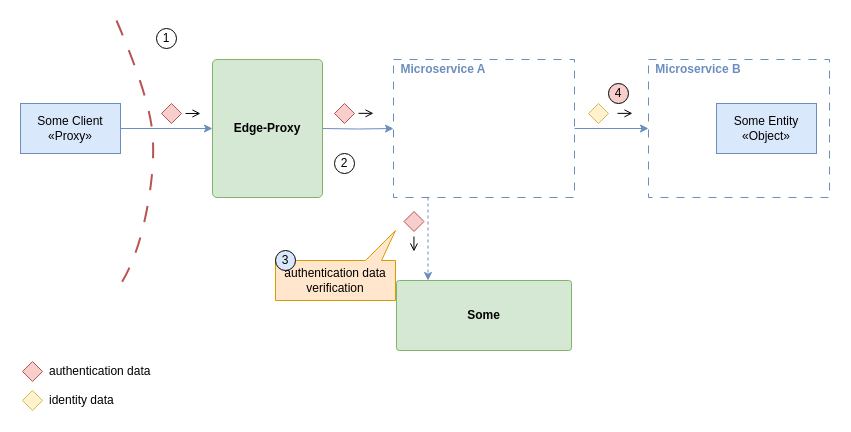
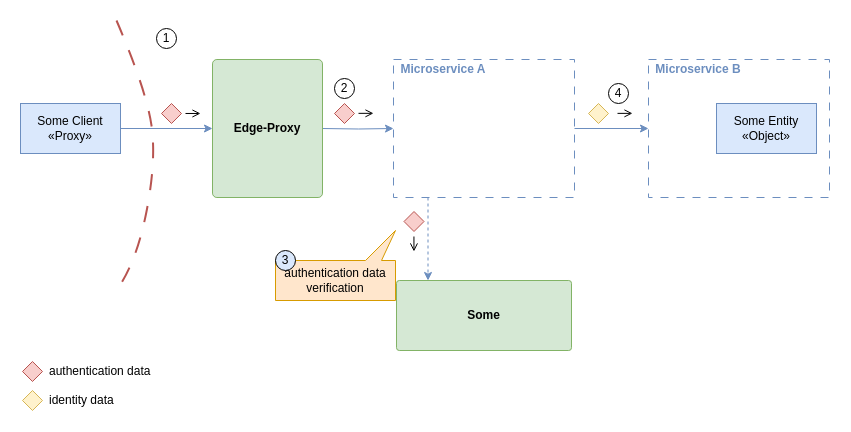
node "4": fillcolor #f8cecc -> #ffffff
node "2": moved (345, 164) -> (345, 89)
